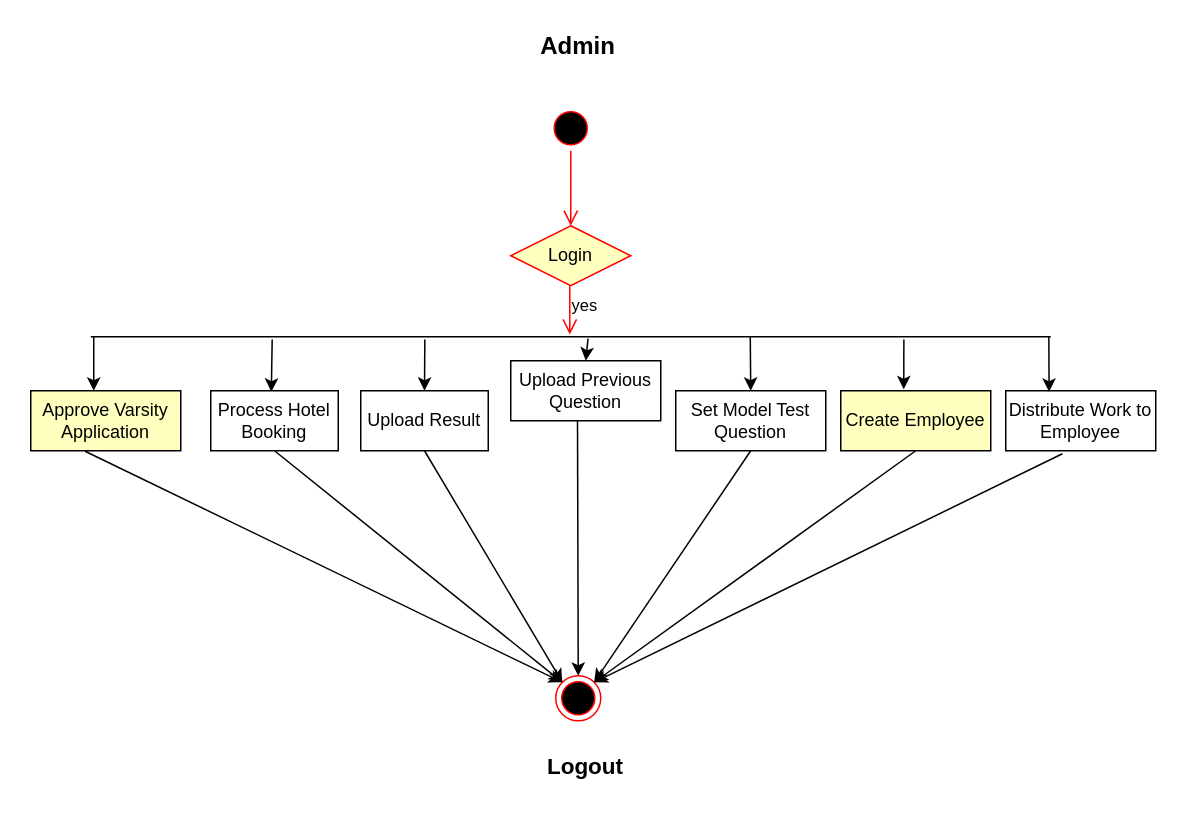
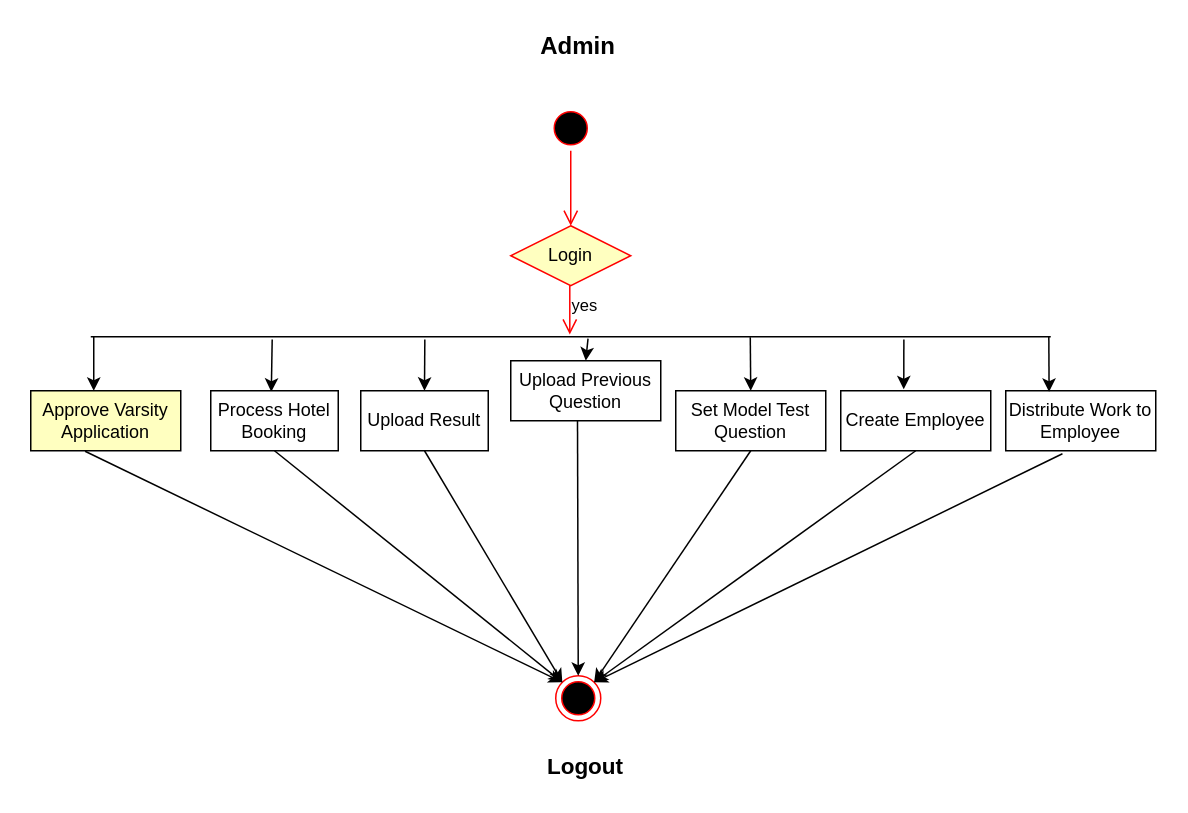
node "Create Employee": fillcolor #ffffc0 -> #ffffff
